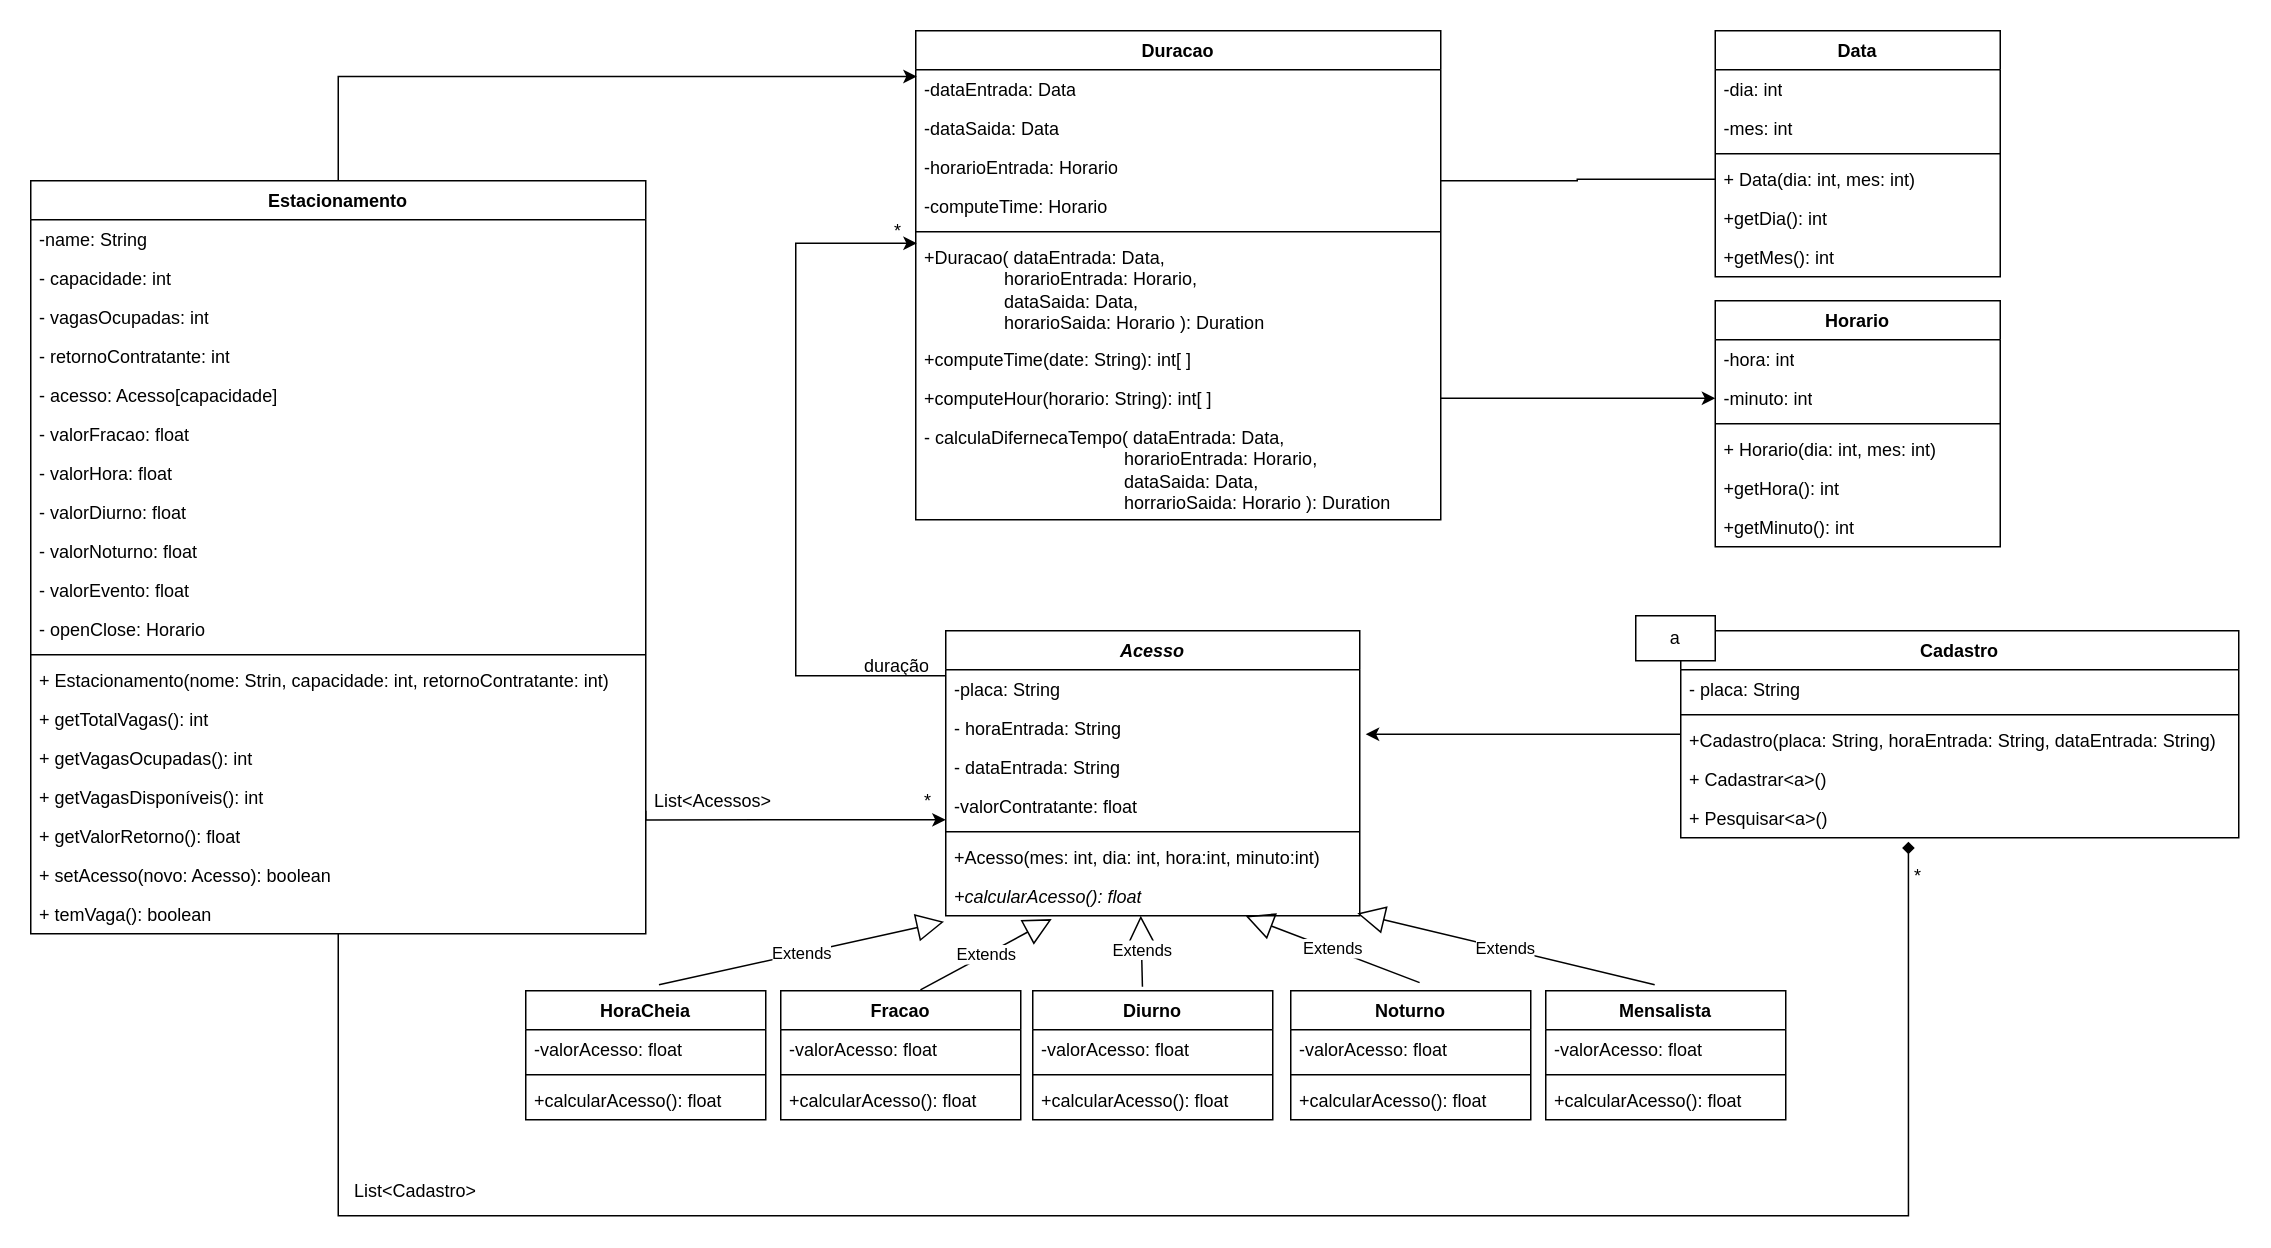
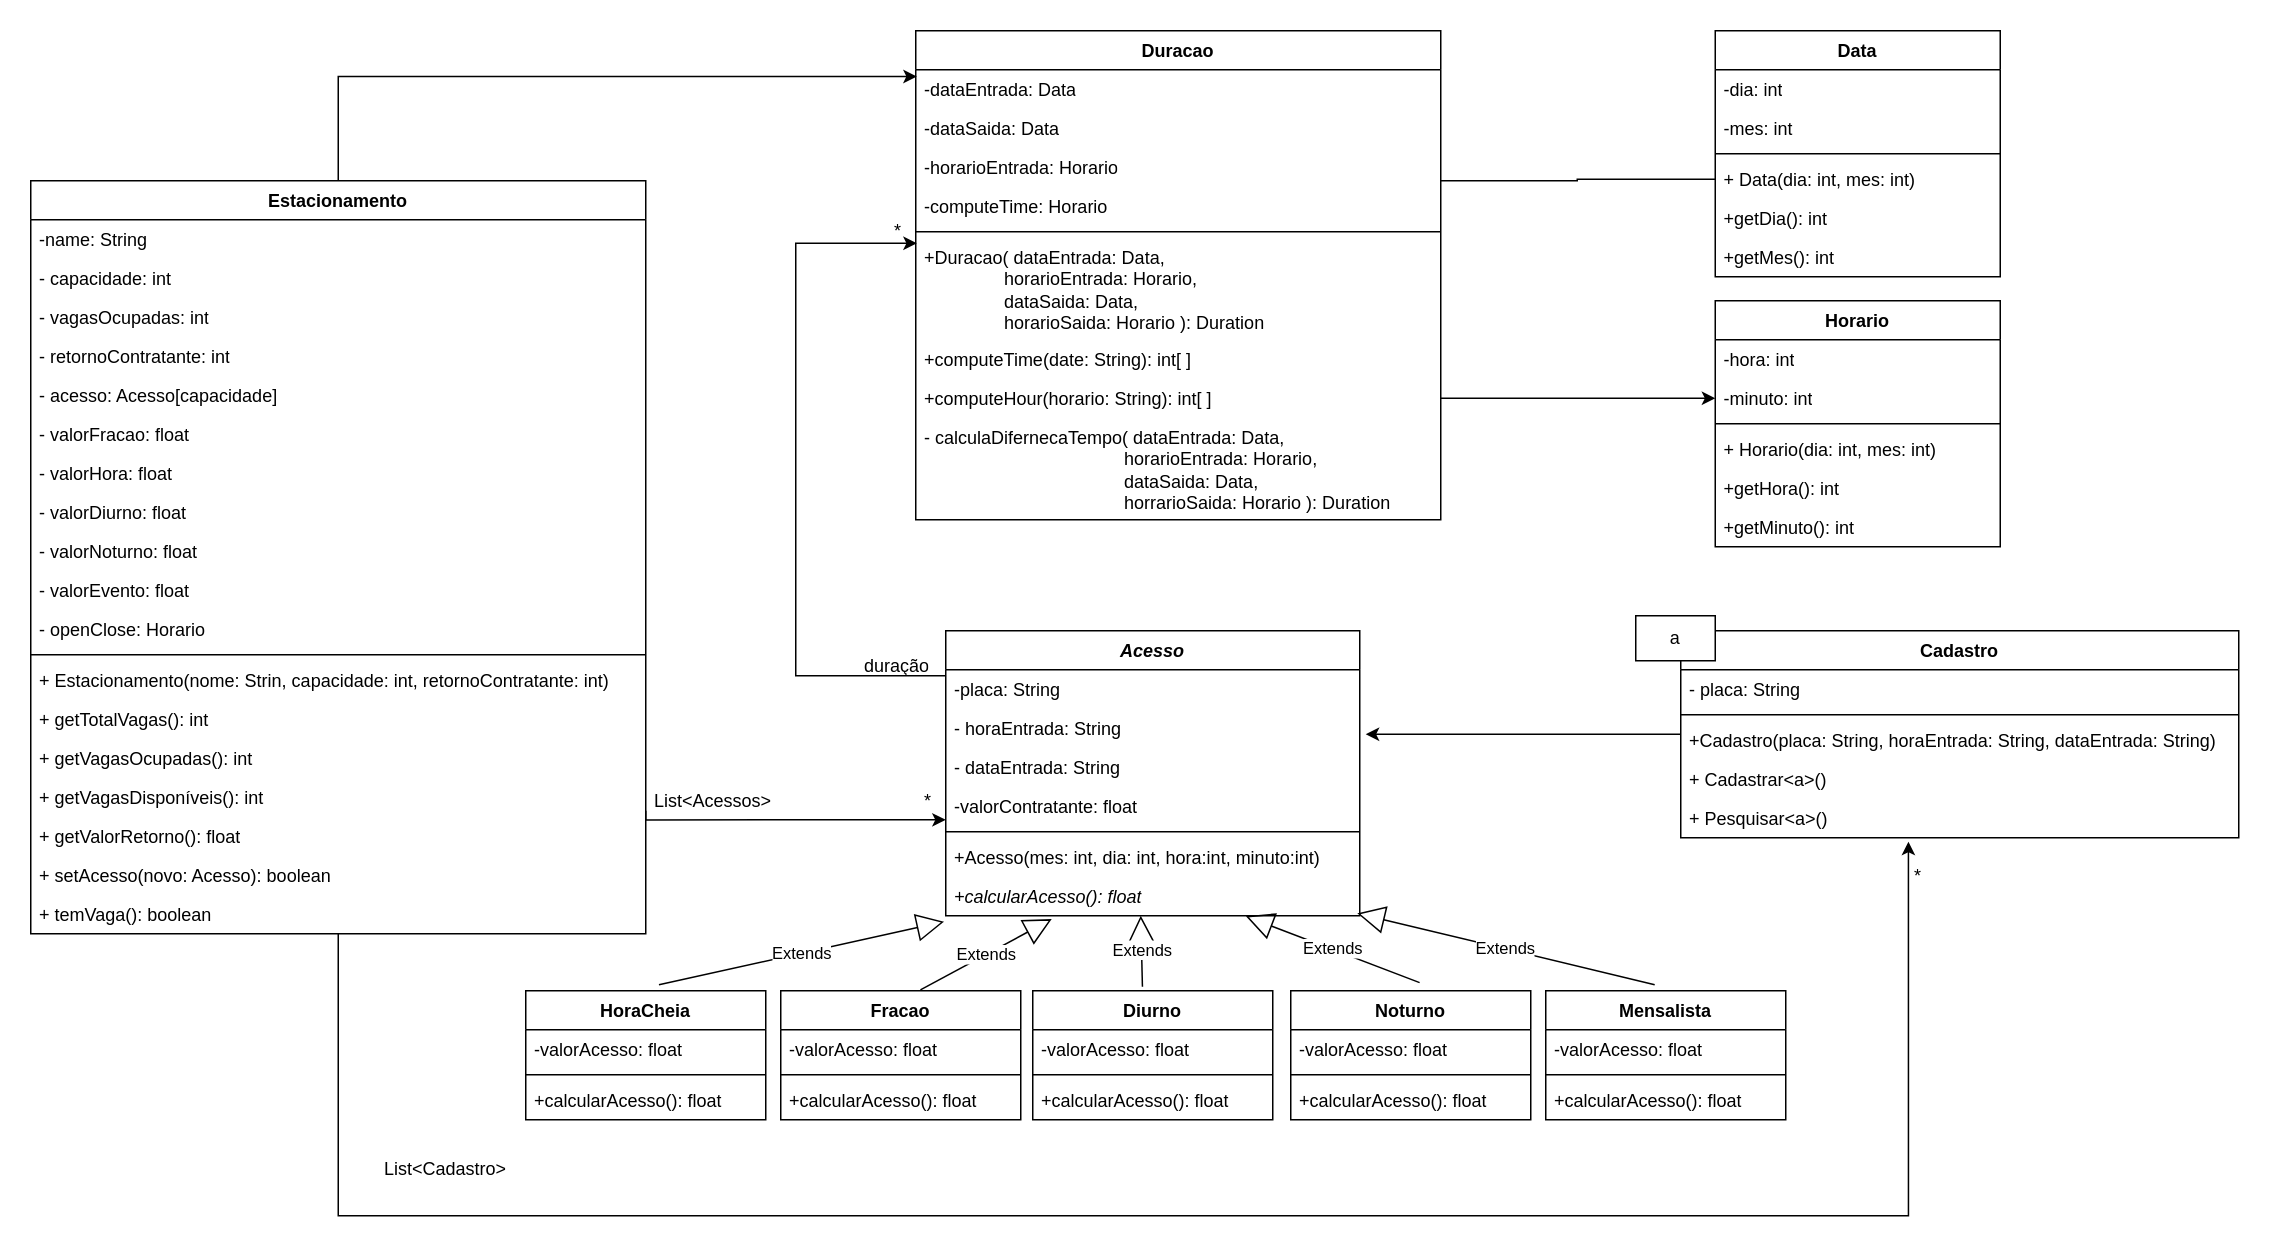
edge "Estacionamento" -> "+ Pesquisar<a>()": arrowhead diamond -> classic
node "List<Cadastro>": moved (466, 1190) -> (496, 1168)
